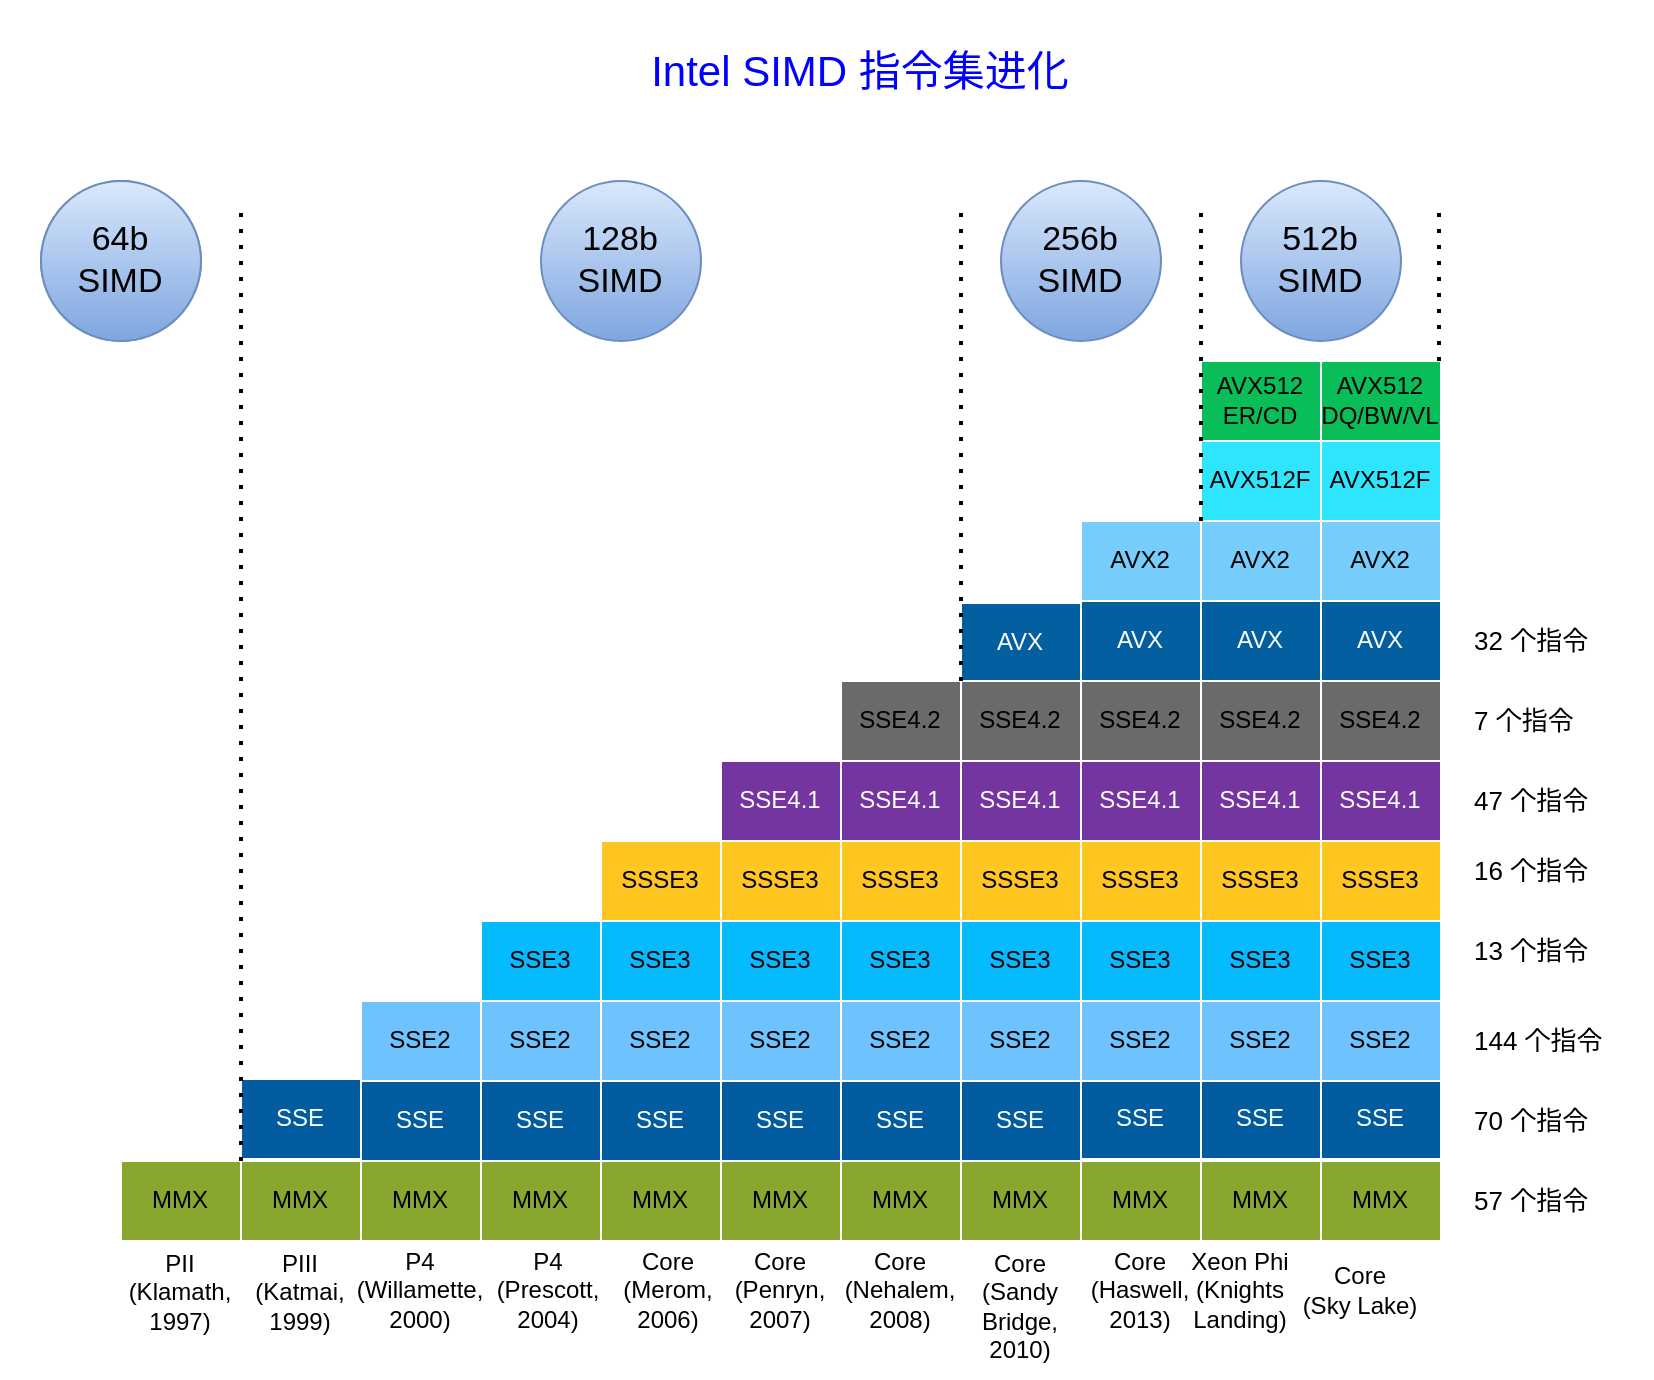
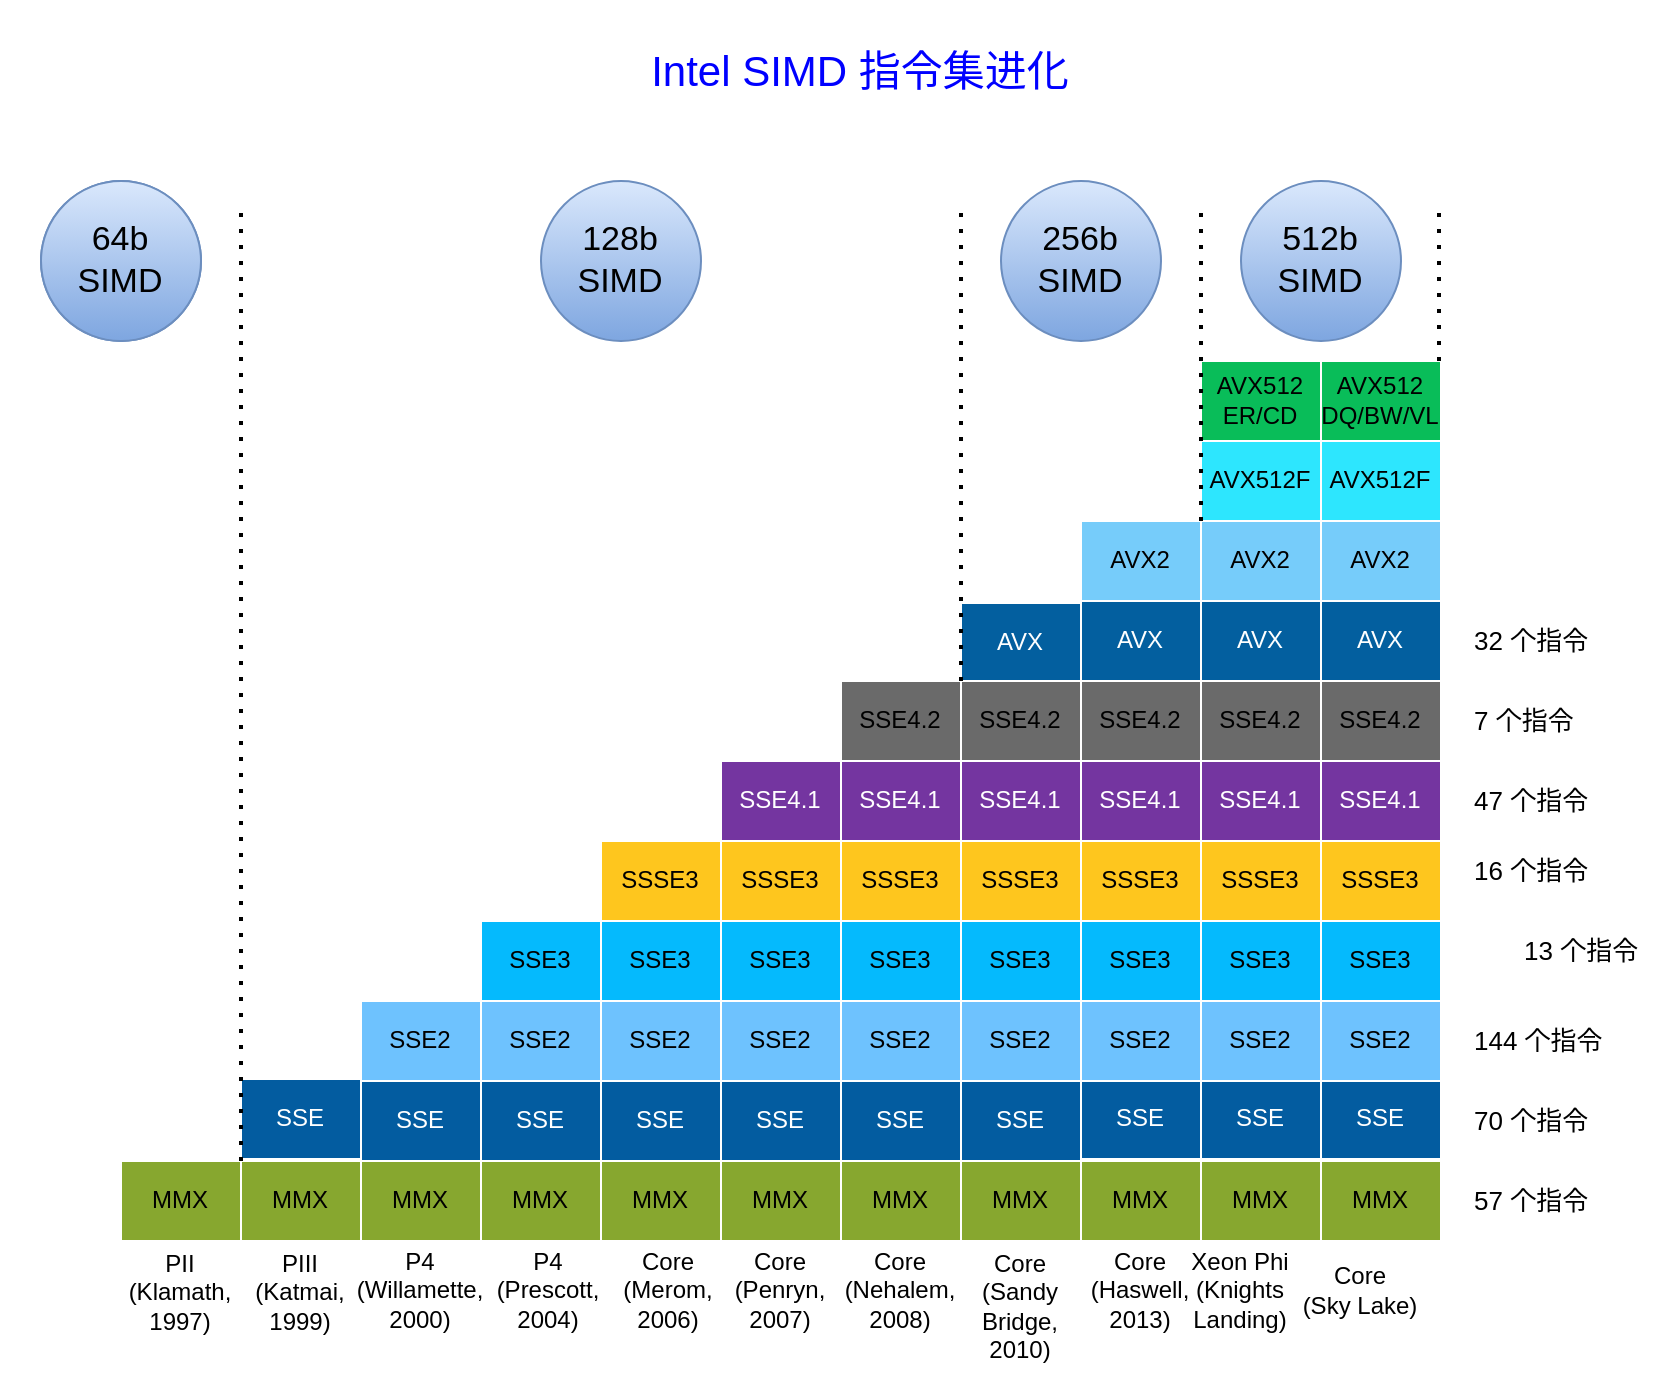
node "13 个指令": moved (1531, 951) -> (1581, 951)
